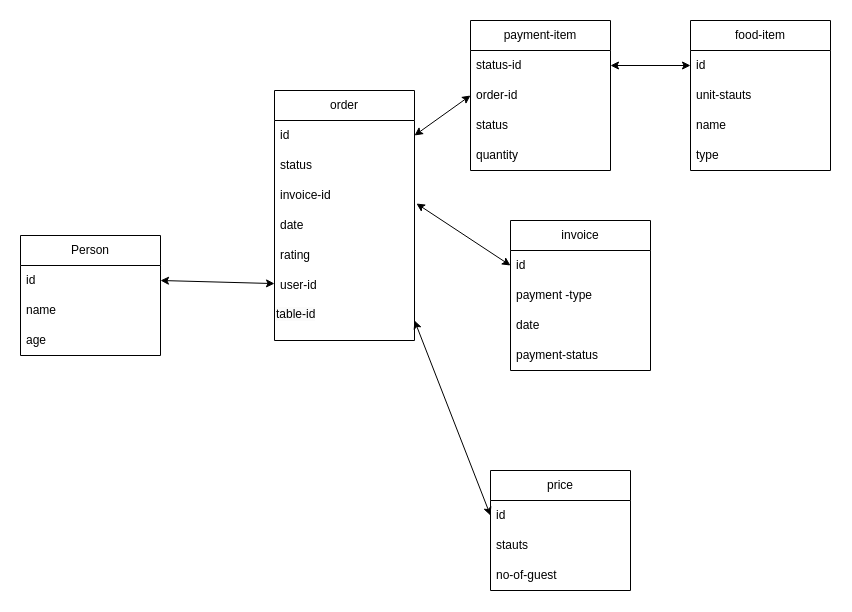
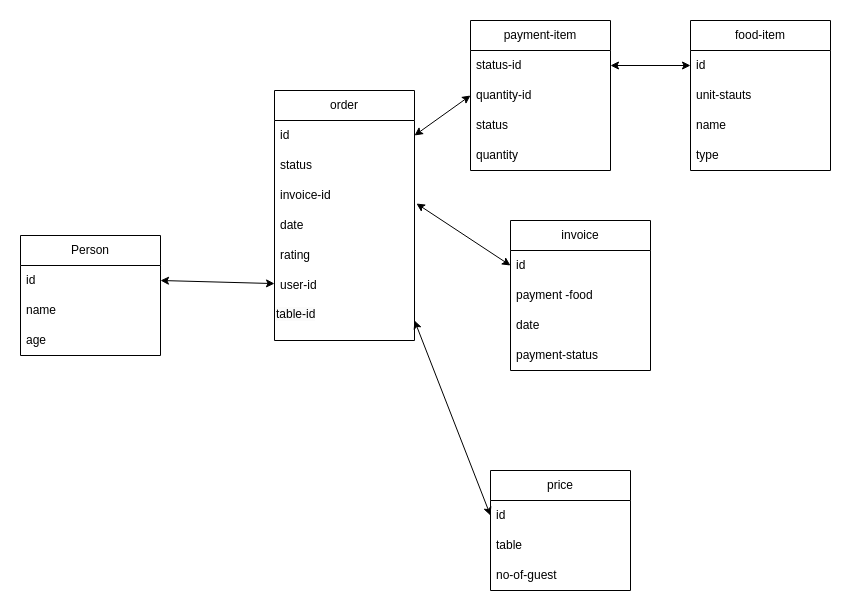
node "order-id": label "order-id" -> "quantity-id"
node "payment -type": label "payment -type" -> "payment -food"
node "stauts": label "stauts" -> "table"
